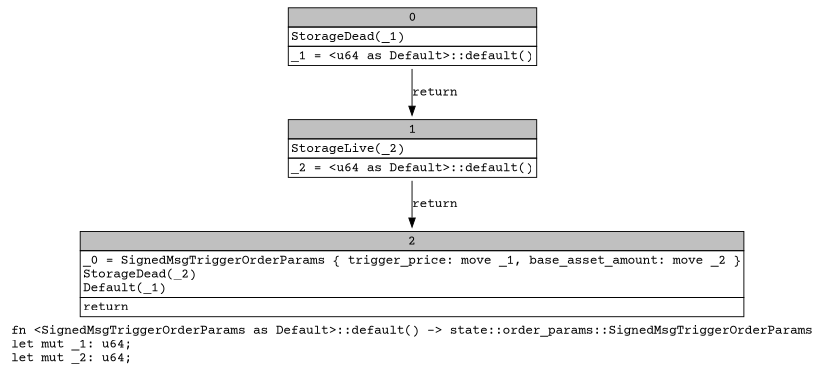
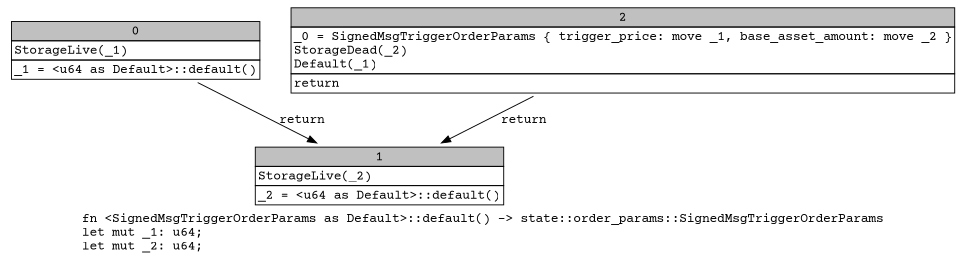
node "0": text "StorageDead(_1)" -> "StorageLive(_1)"
edge "1" -> "2": reversed
